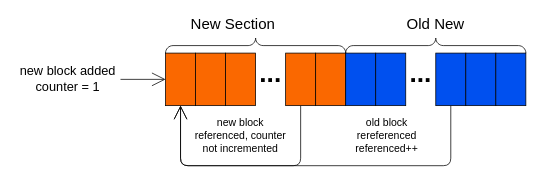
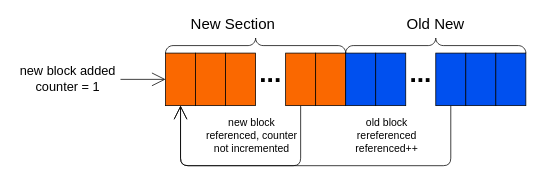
node "new block referenced, counter not incremented": moved (240, 135) -> (252, 135)
